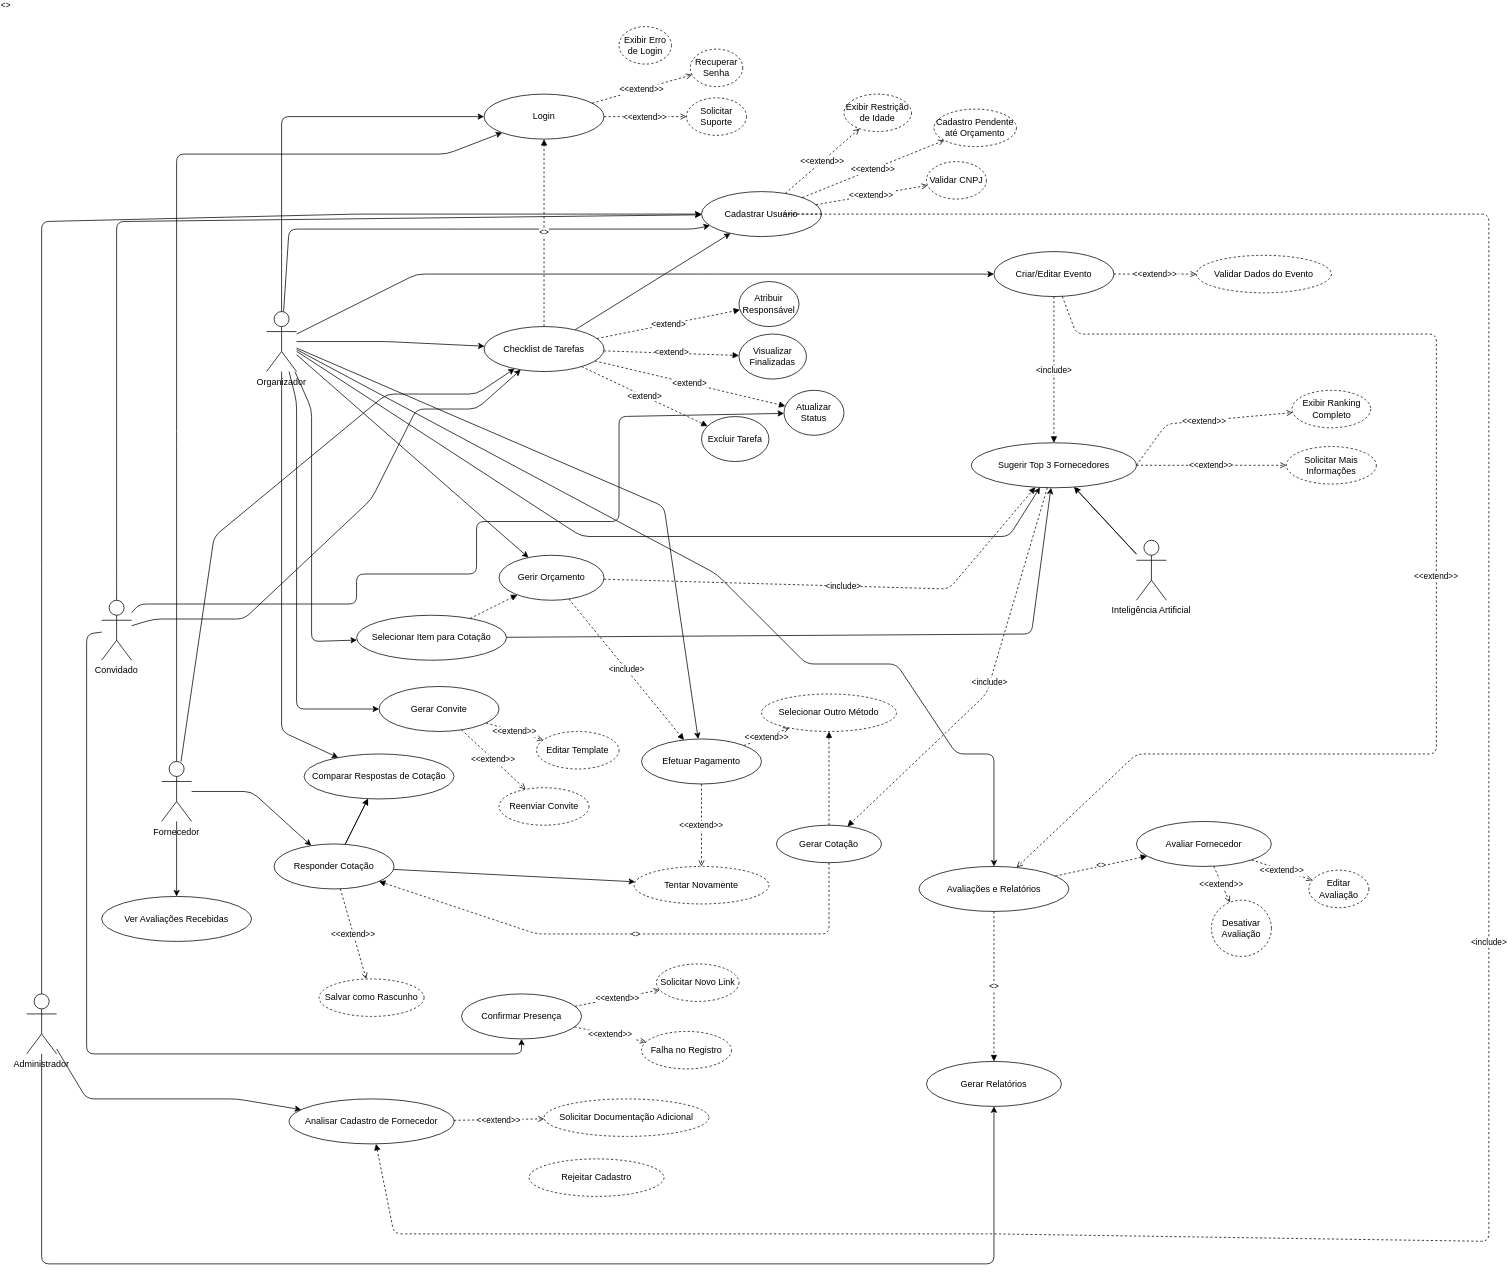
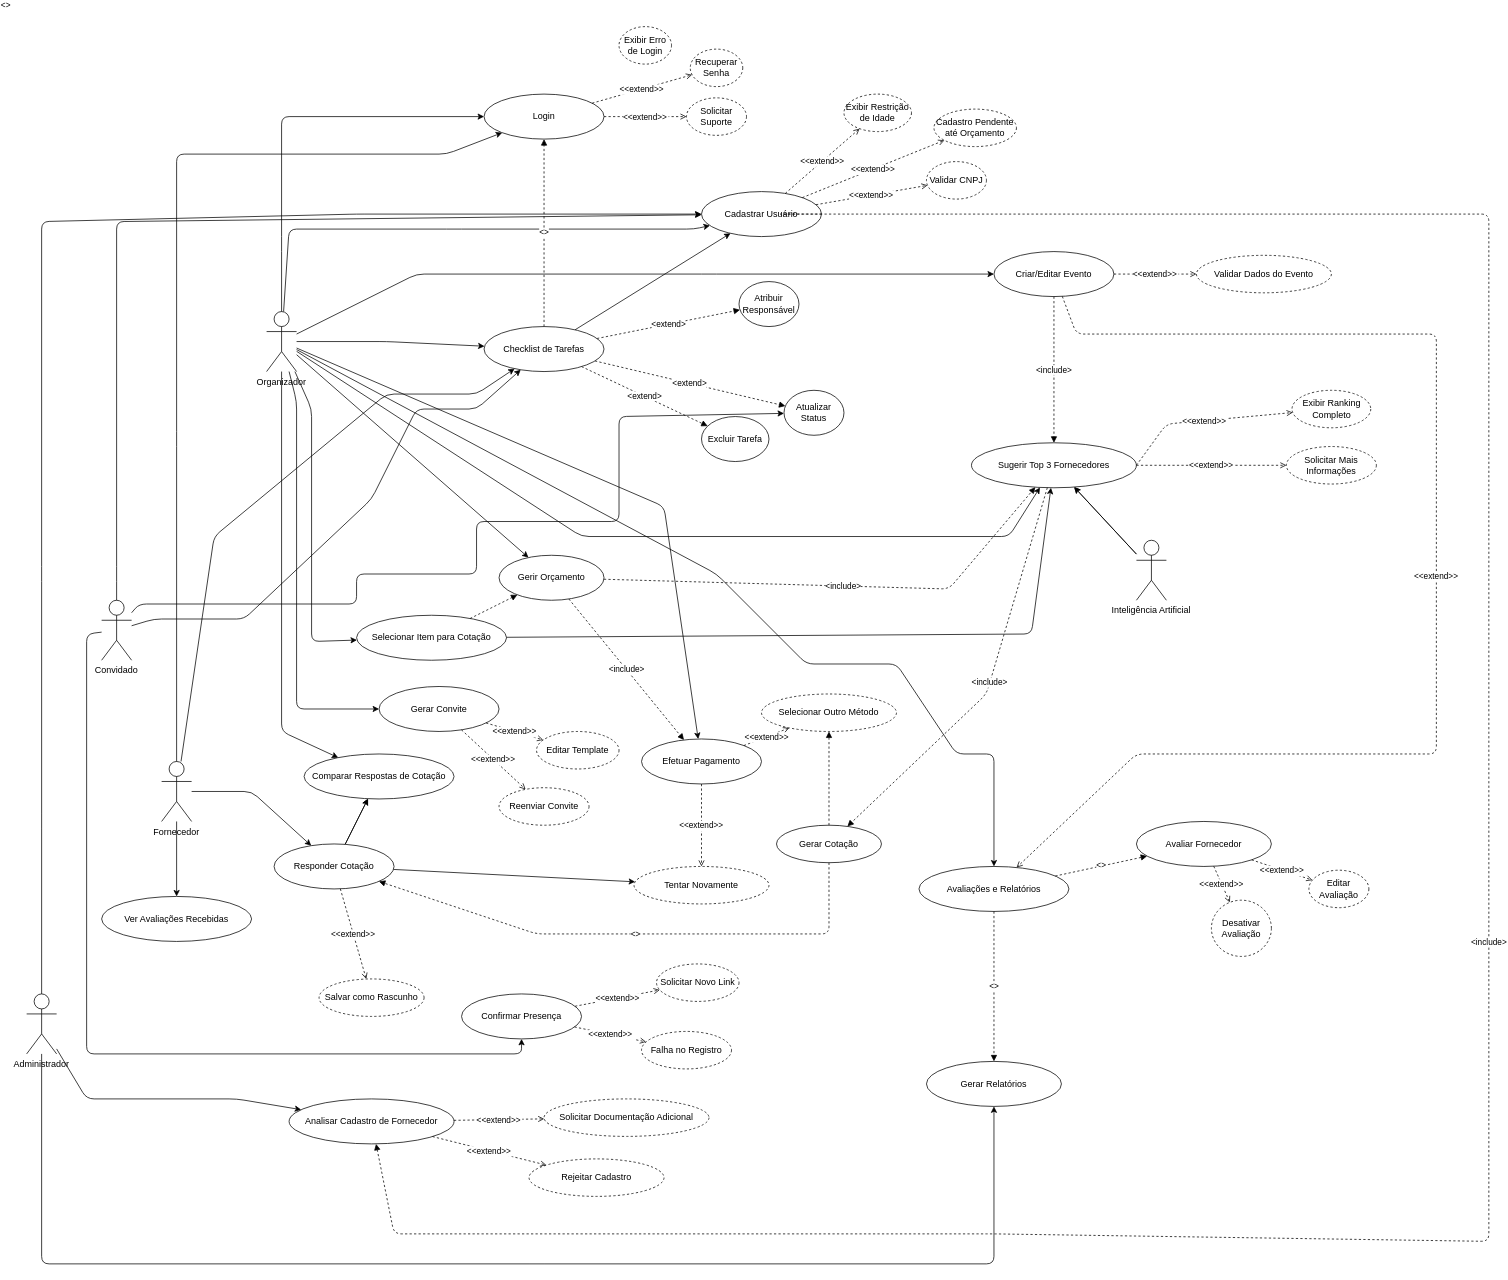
edge "Checklist de Tarefas" -> "Visualizar Finalizadas": removed, label "<extend>"
node "Visualizar Finalizadas": removed
edge "Analisar Cadastro de Fornecedor" -> "Rejeitar Cadastro": added, label "<<extend>>"
